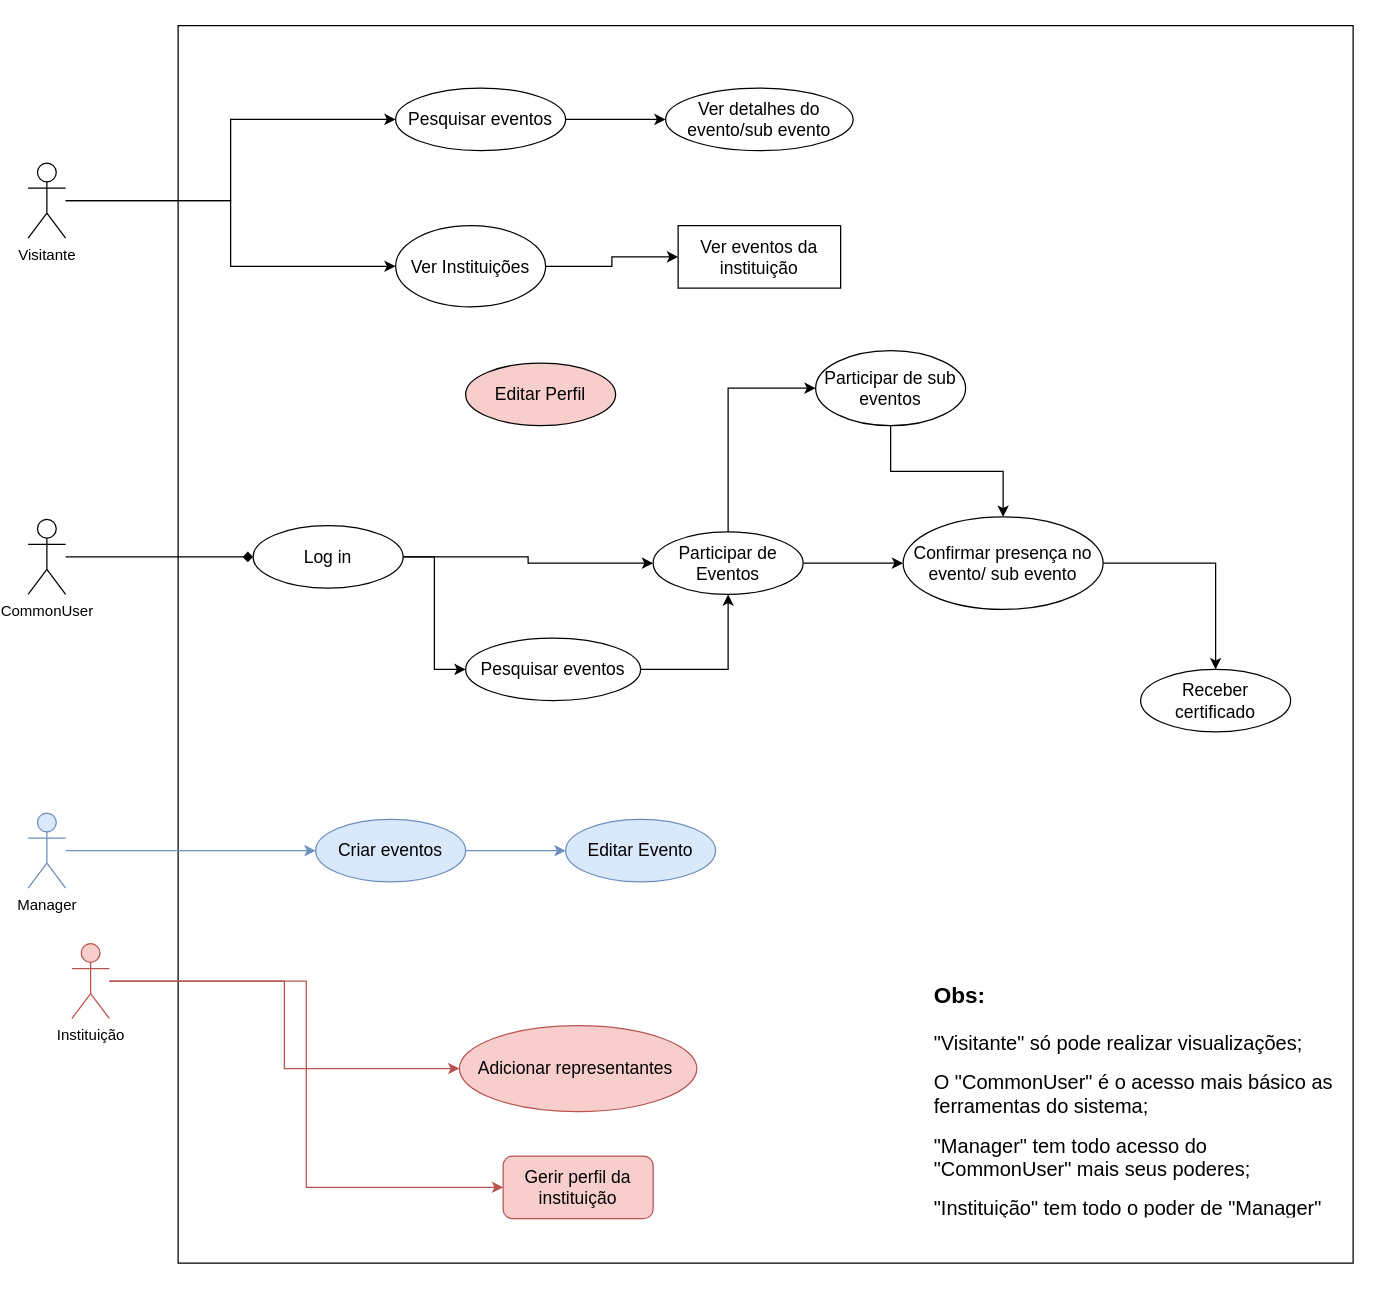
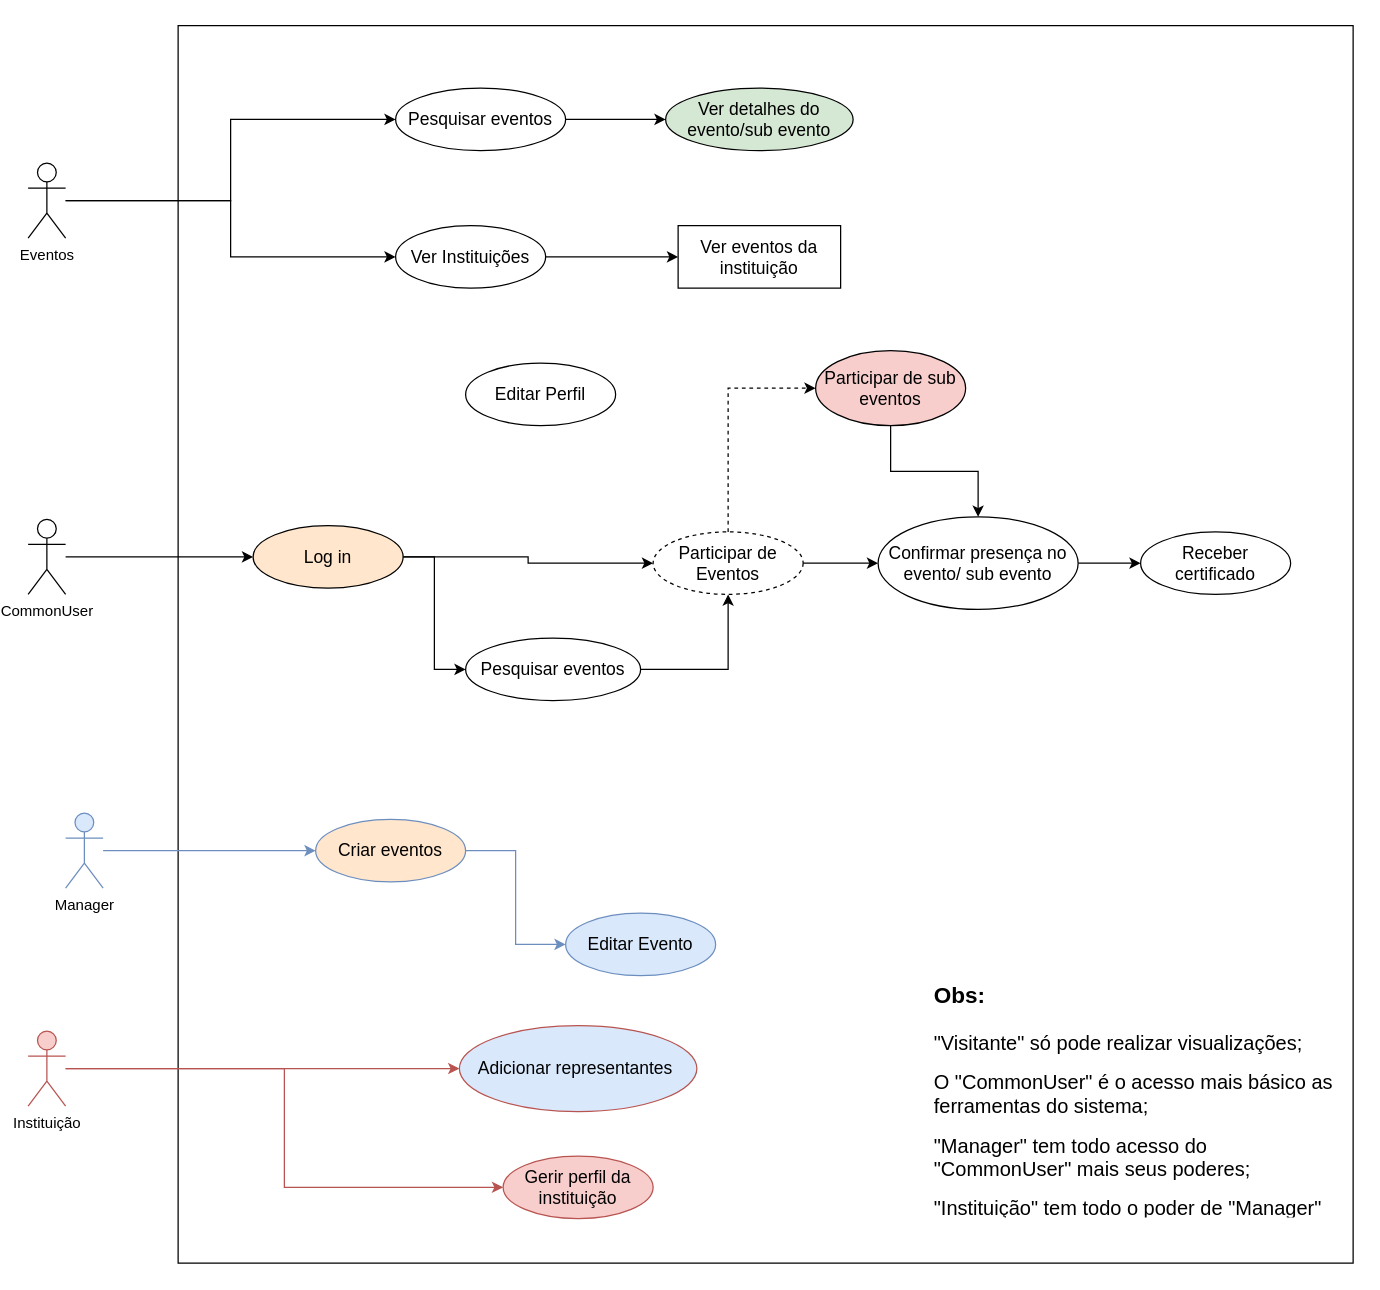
node "Ver detalhes do evento/sub evento": fillcolor #ffffff -> #d5e8d4
node "Visitante": label "Visitante" -> "Eventos"
node "Ver Instituições": size 150x81 -> 150x63
node "Participar de sub eventos": fillcolor #ffffff -> #f8cecc
node "Editar Perfil": fillcolor #f8cecc -> #ffffff
edge "Participar de Eventos" -> "Participar de sub eventos": style solid -> dashed
edge "CommonUser" -> "Log in": arrowhead diamond -> classic
node "Log in": fillcolor #ffffff -> #ffe6cc
node "Participar de Eventos": style solid -> dashed
node "Confirmar presença no evento/ sub evento": moved (1003, 563) -> (978, 563)
node "Receber certificado": moved (1216, 701) -> (1216, 563)
node "Manager": moved (47, 851) -> (84, 851)
node "Criar eventos": fillcolor #dae8fc -> #ffe6cc
node "Editar Evento": moved (641, 851) -> (641, 944)
node "Instituição": moved (91, 981) -> (47, 1069)
node "Adicionar representantes": fillcolor #f8cecc -> #dae8fc
node "Gerir perfil da instituição": shape rounded rectangle -> ellipse
